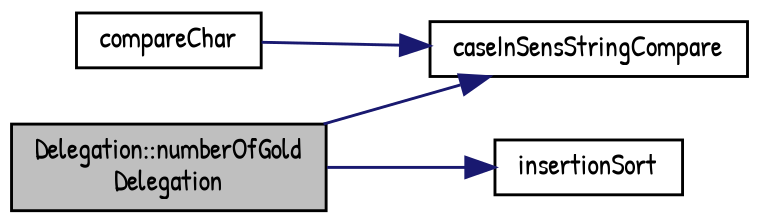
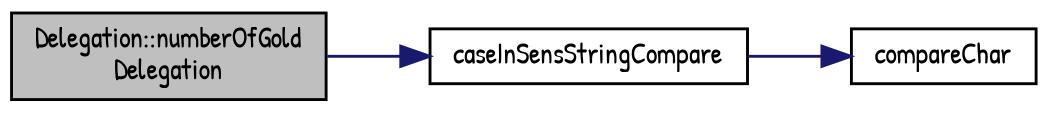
edge "compareChar" -> "caseInSensStringCompare": reversed
node "insertionSort": removed
